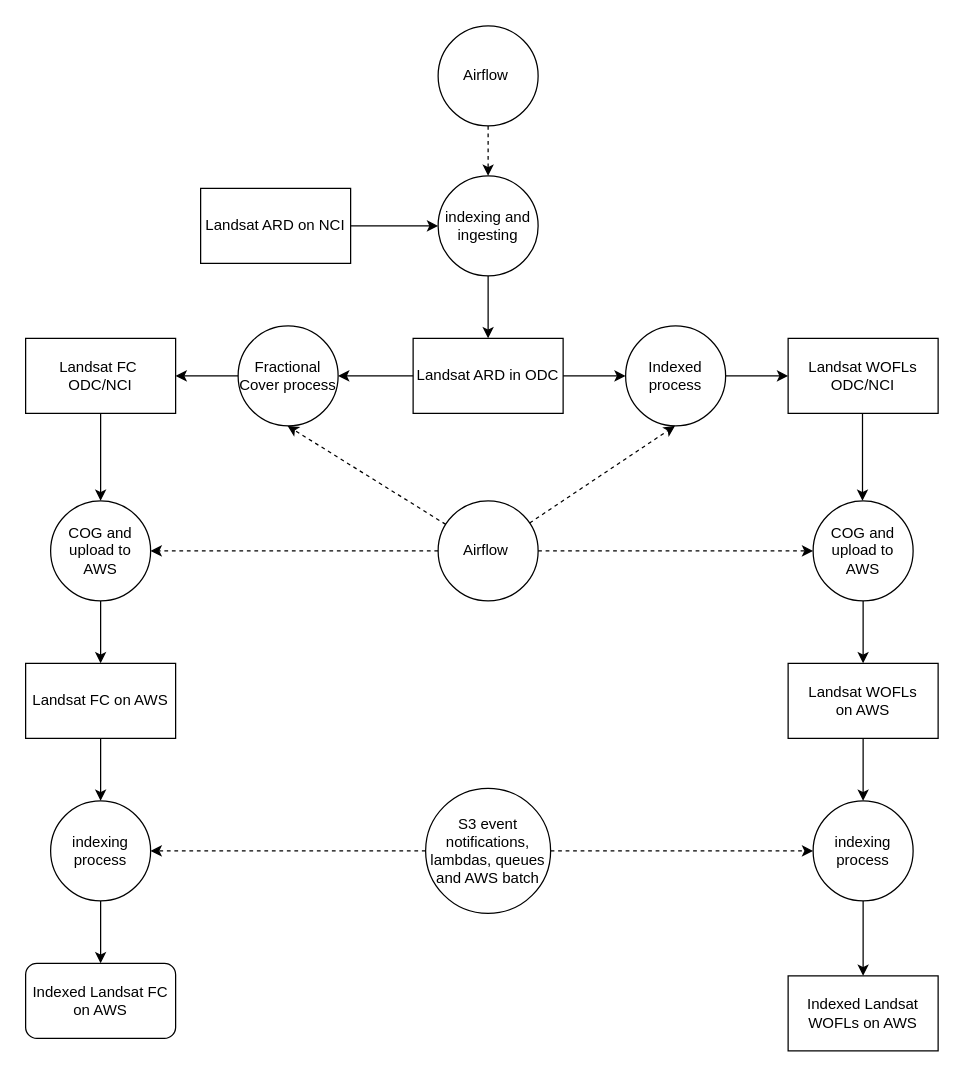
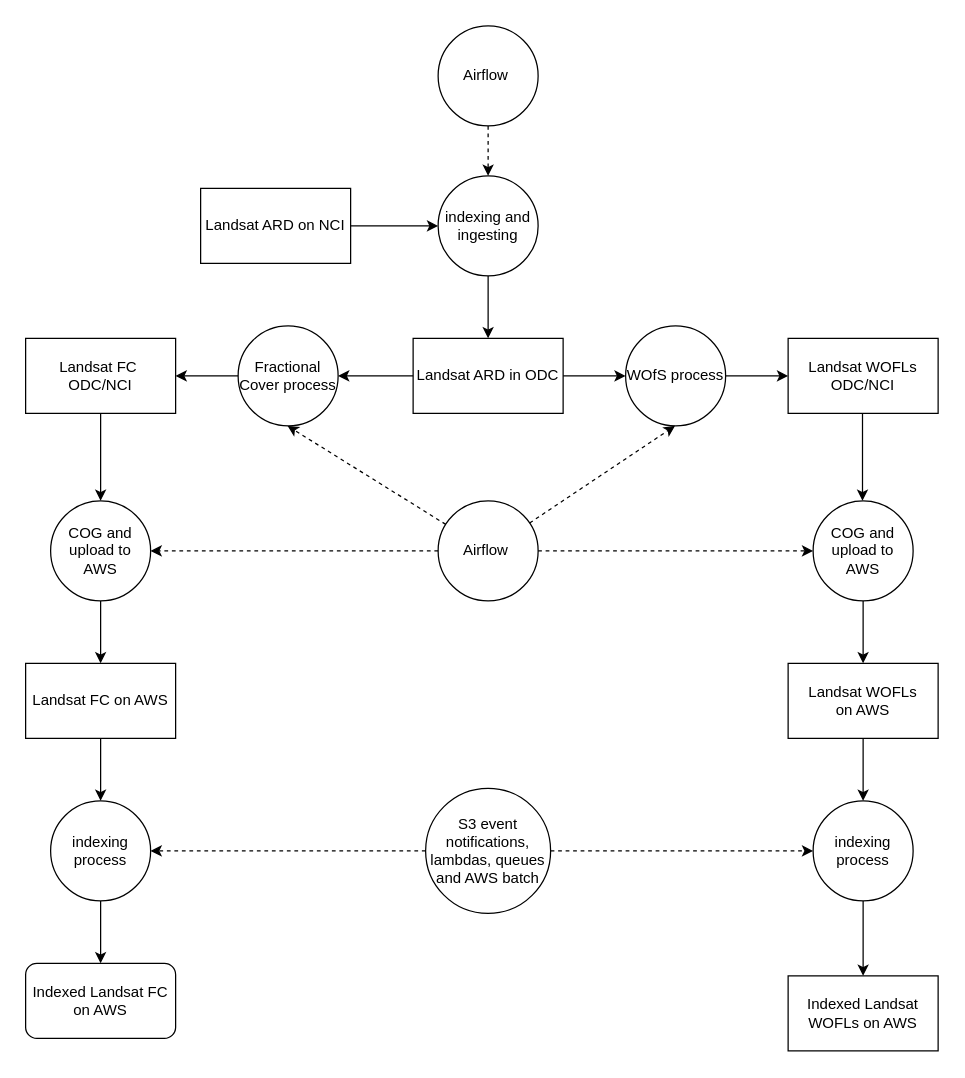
node "Indexed process": label "Indexed process" -> "WOfS process"
